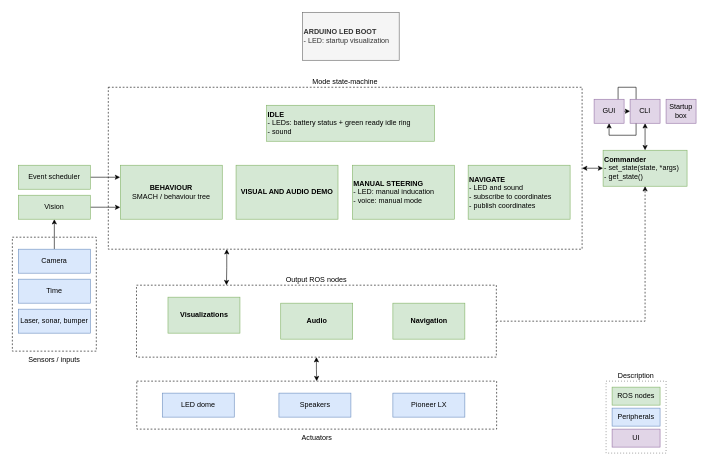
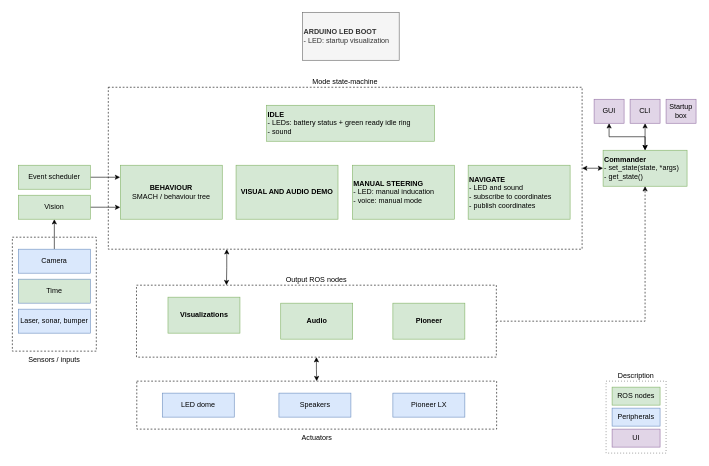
edge "GUI" -- "CLI": now "GUI" -- "Commander - set_state(state, *args) - get_state()"
node "Time": fillcolor #dae8fc -> #d5e8d4
node "Navigation": label "Navigation" -> "Pioneer"
